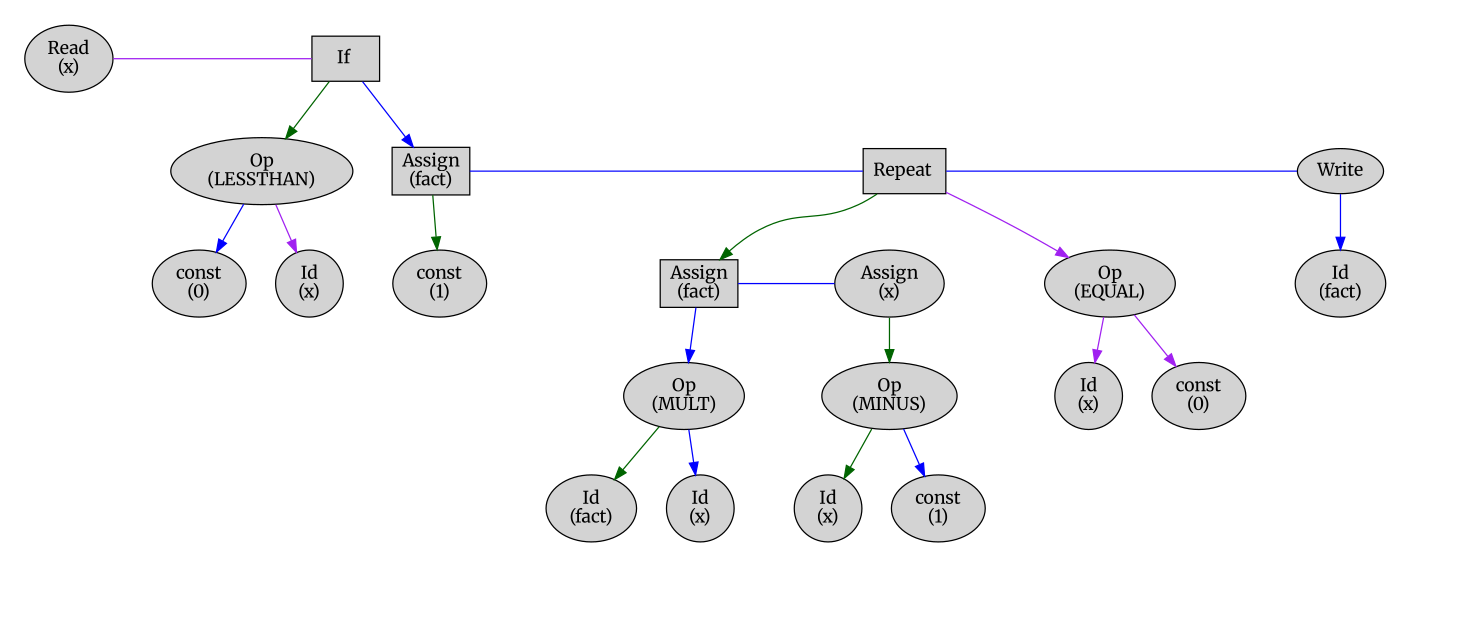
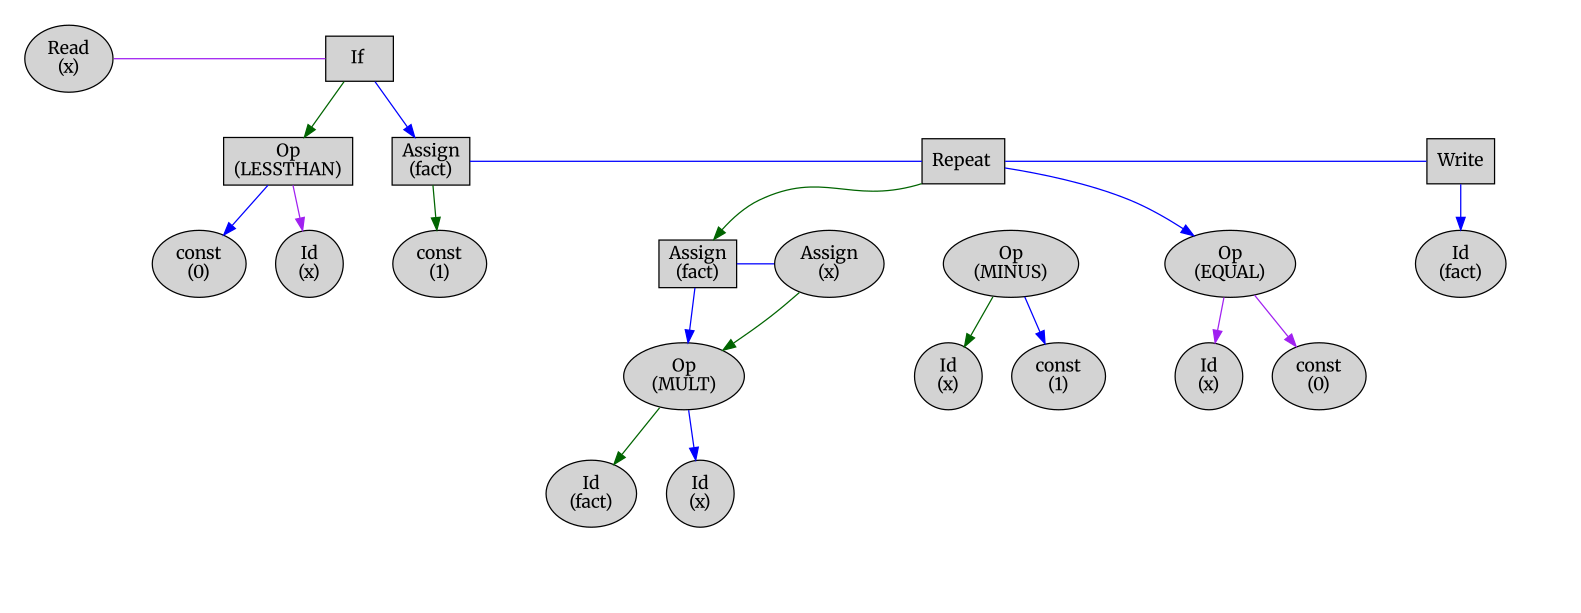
node "Op (LESSTHAN)": shape ellipse -> box
node "Write": shape ellipse -> box
edge "Repeat" -- "Op (EQUAL)": color purple -> blue
edge "Assign (x)" -- "Op (MINUS)": now "Assign (x)" -- "Op (MULT)"
